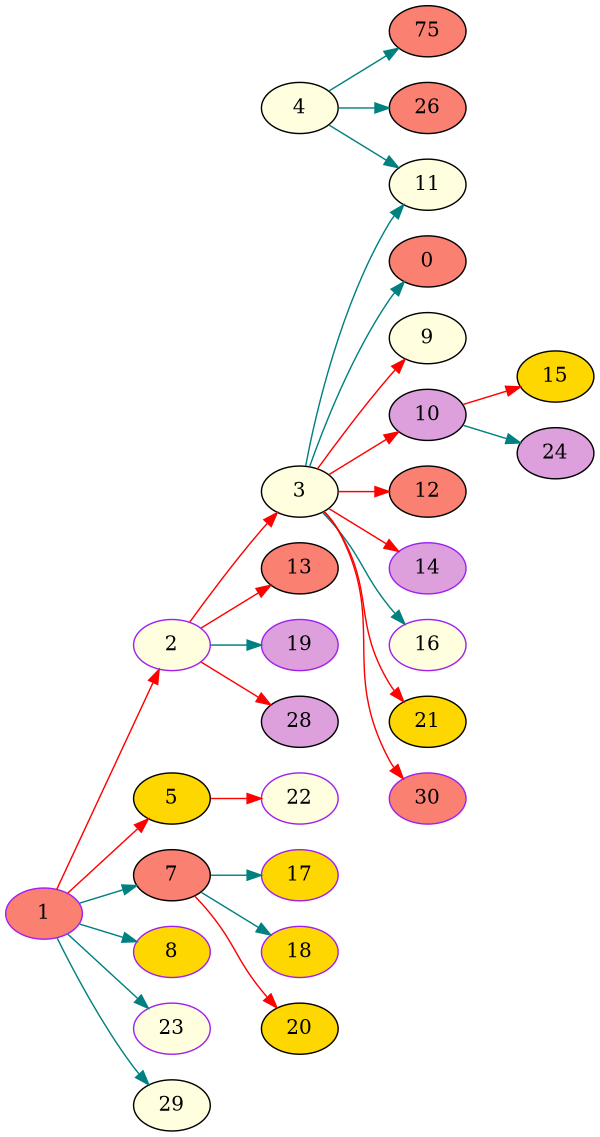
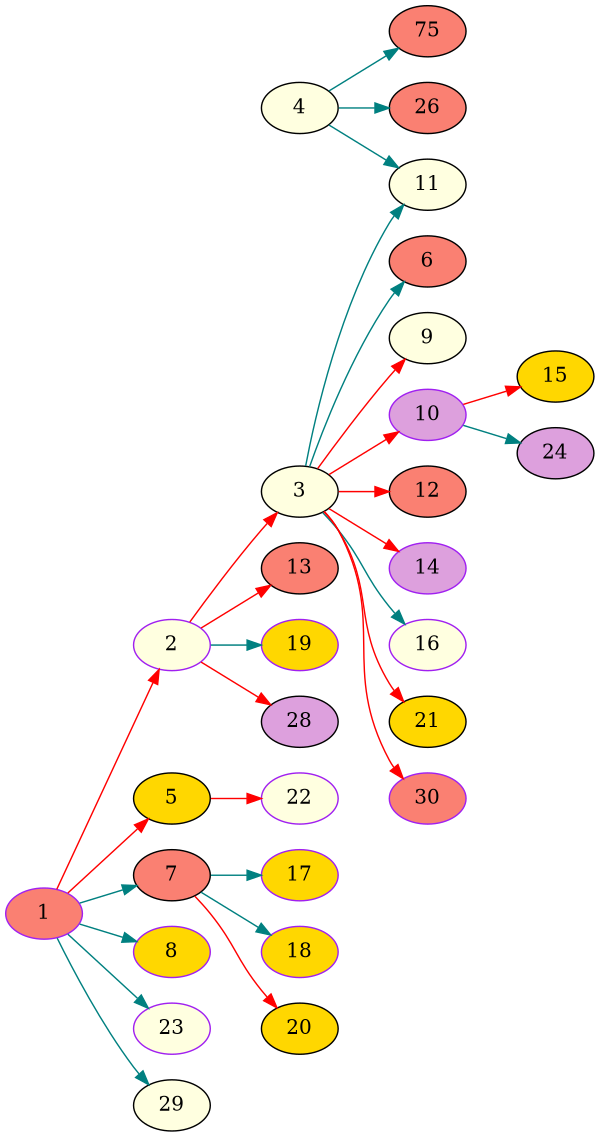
node "0": label "0" -> "6"
node "10": color black -> purple
node "19": fillcolor plum -> gold
